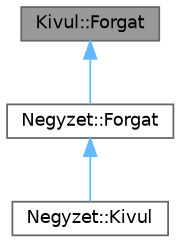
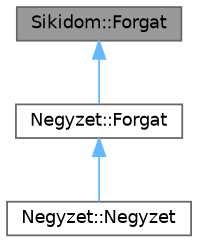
node "Kivul::Forgat": label "Kivul::Forgat" -> "Sikidom::Forgat"
node "Negyzet::Kivul": label "Negyzet::Kivul" -> "Negyzet::Negyzet"
